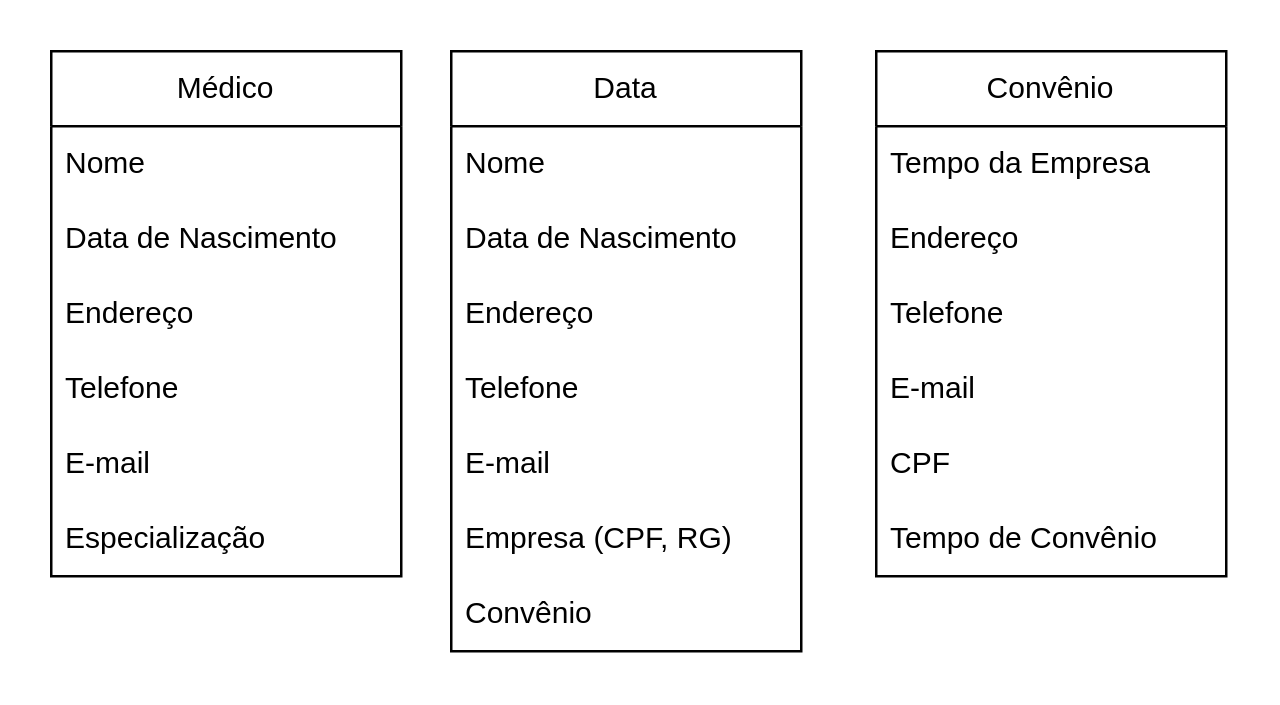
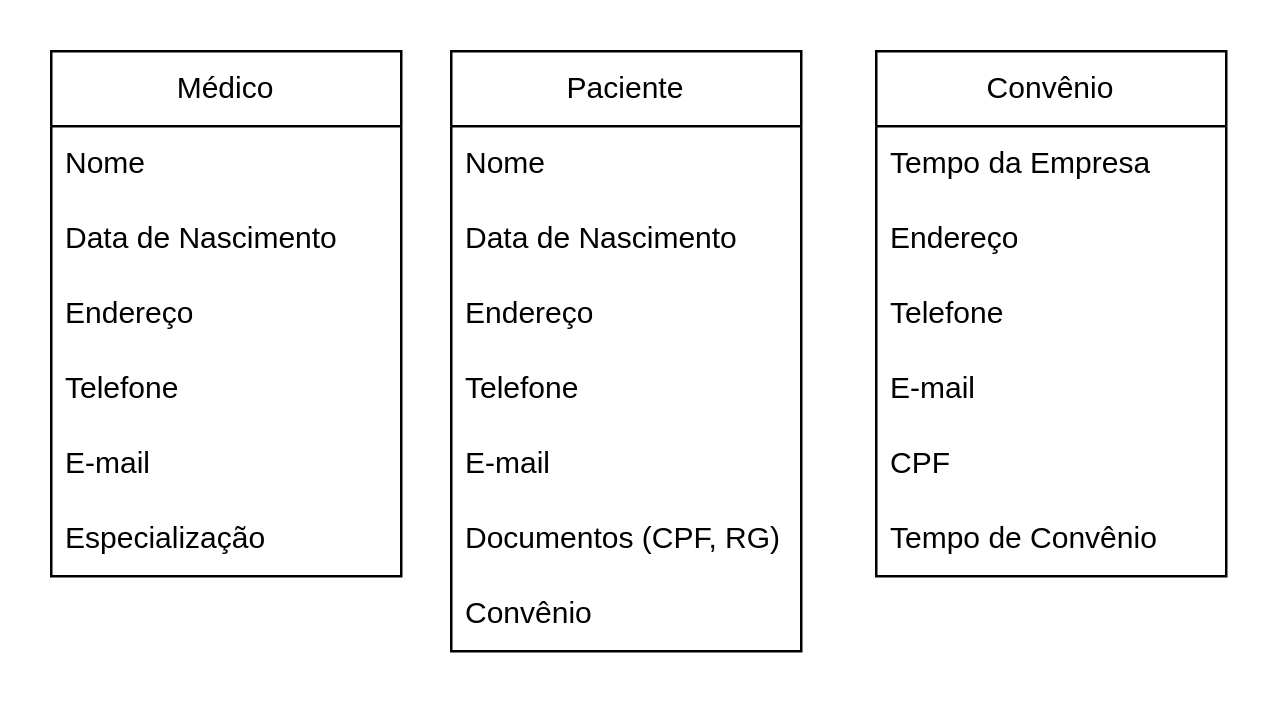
node "Data": label "Data" -> "Paciente"
node "Empresa (CPF, RG)": label "Empresa (CPF, RG)" -> "Documentos (CPF, RG)"
